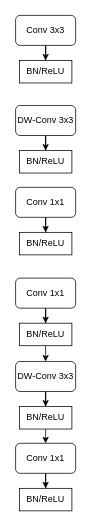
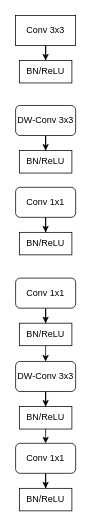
node "Conv 3x3": shape rounded rectangle -> rectangle
